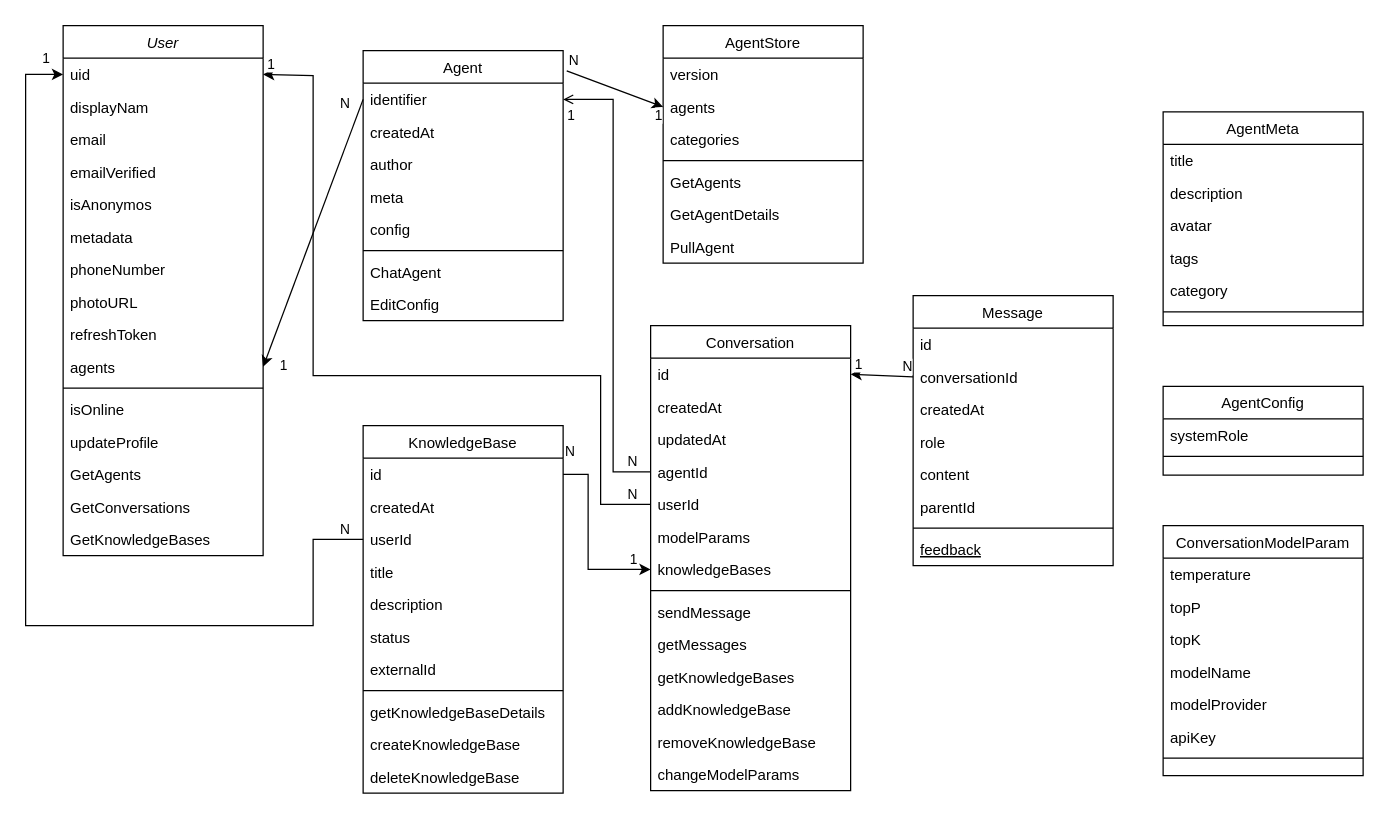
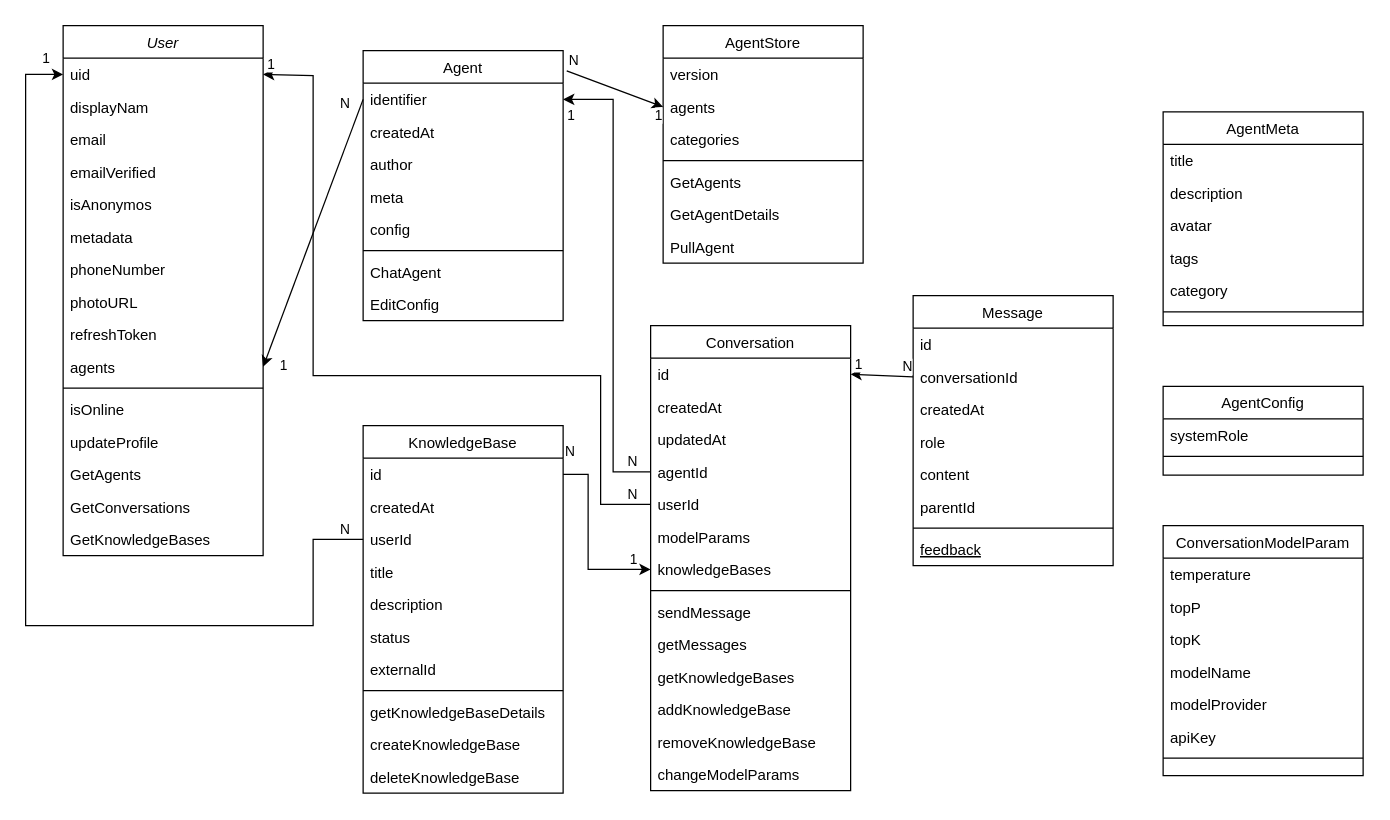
edge "agentId" -> "identifier": arrowhead open -> classic
